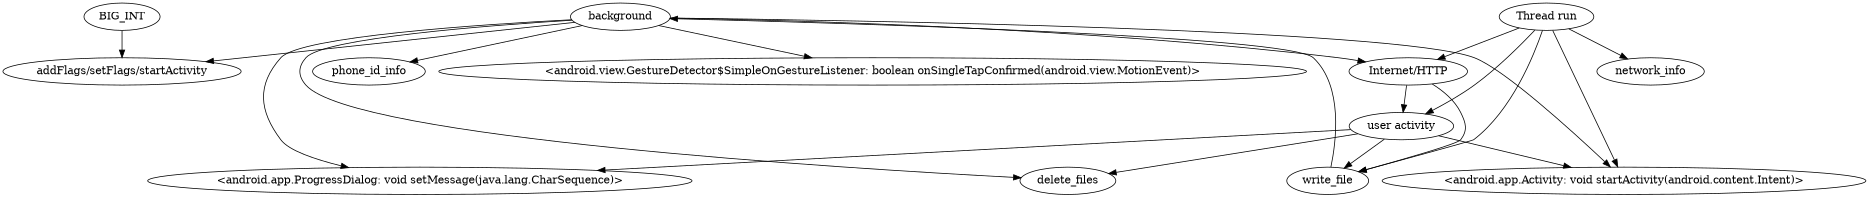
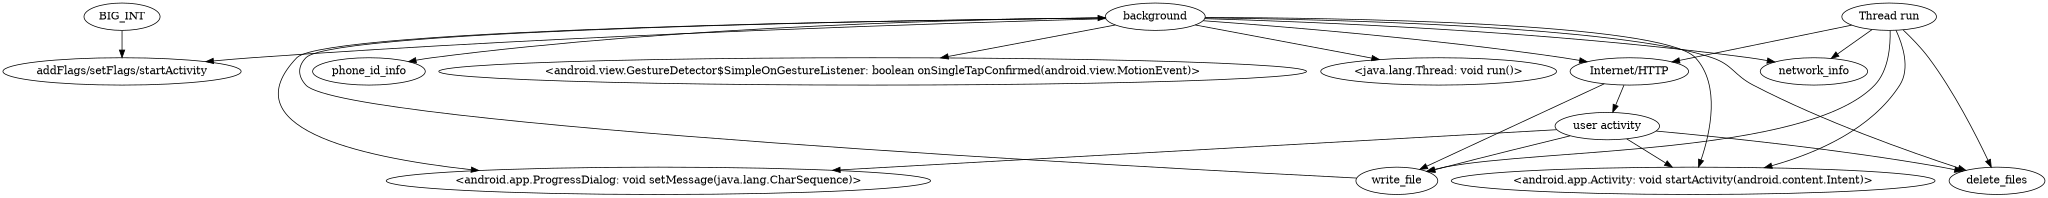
edge "background" -> "network_info": added
node "<java.lang.Thread: void run()>": added
edge "Thread run" -> "user activity": now "Thread run" -> "delete_files"
